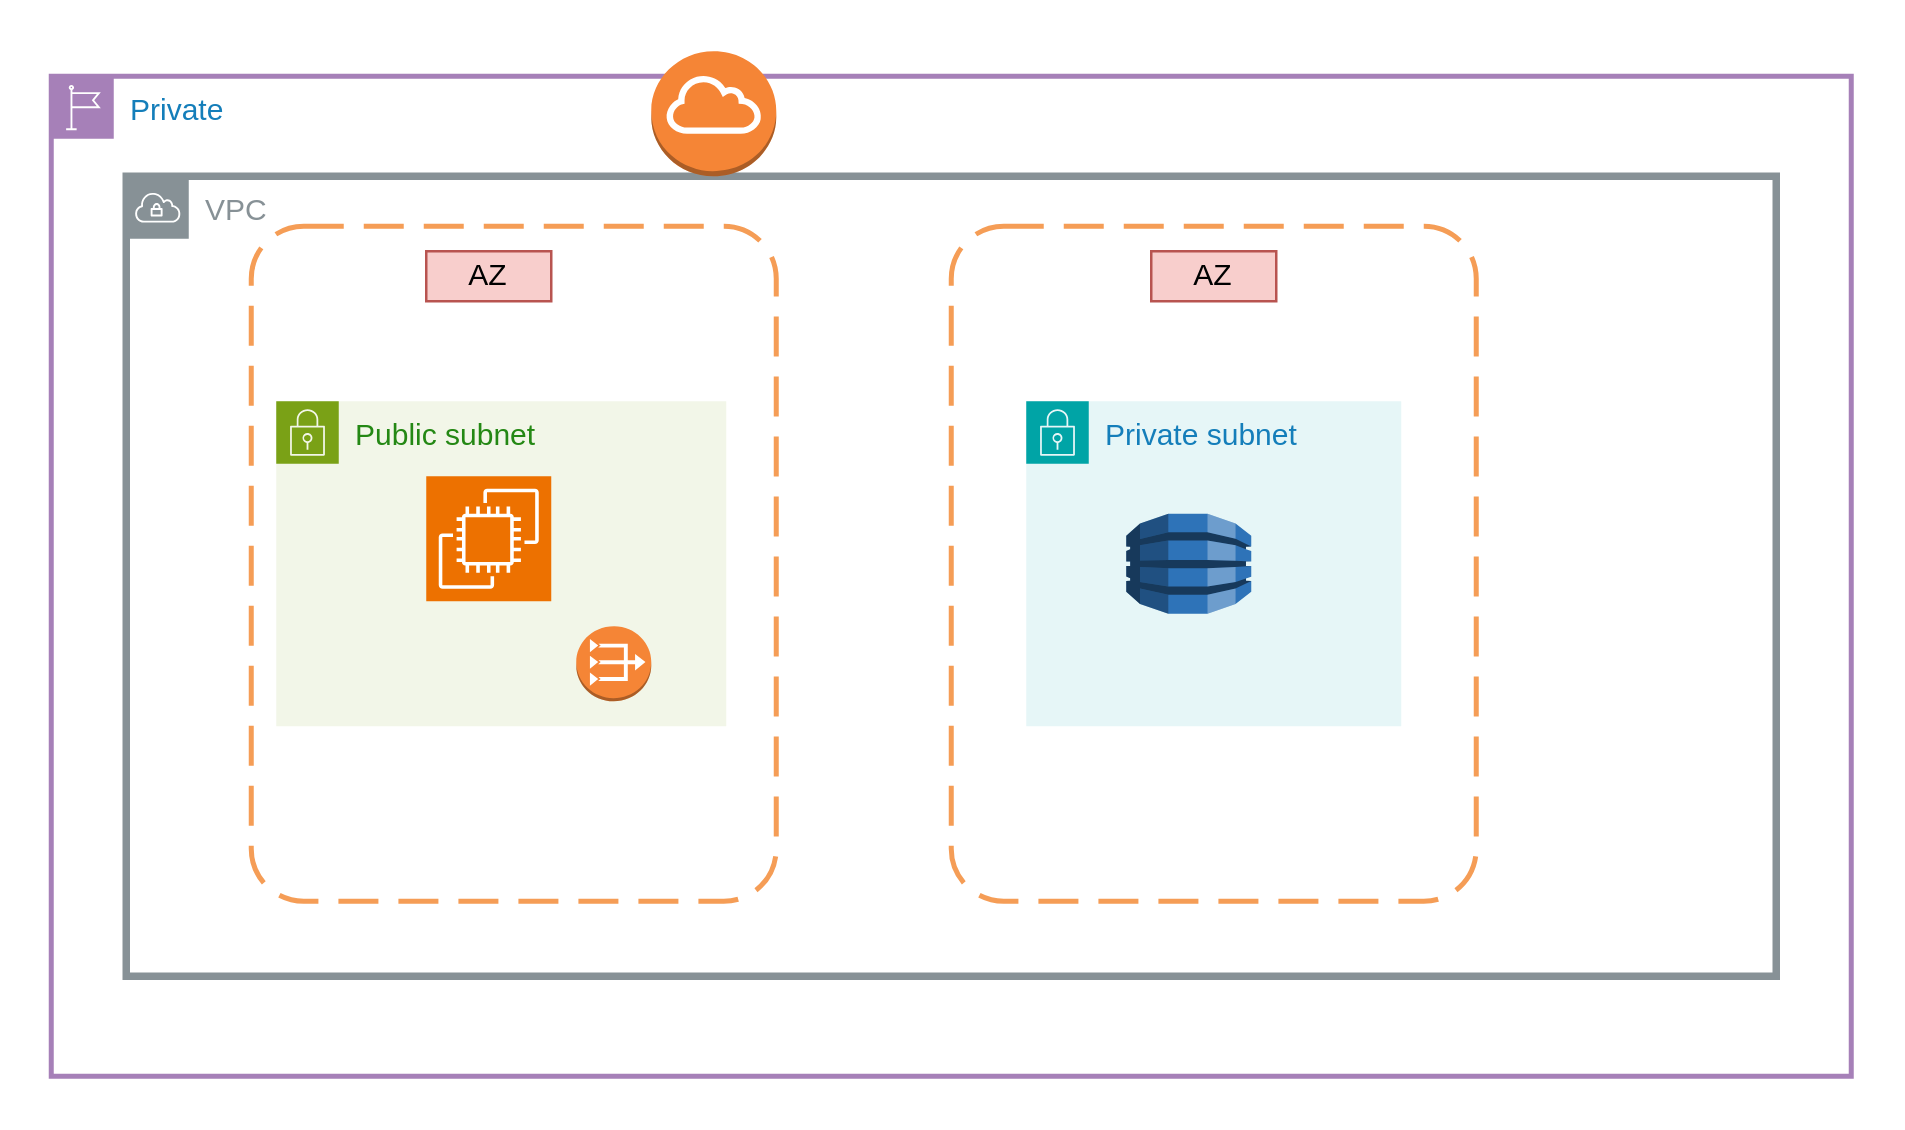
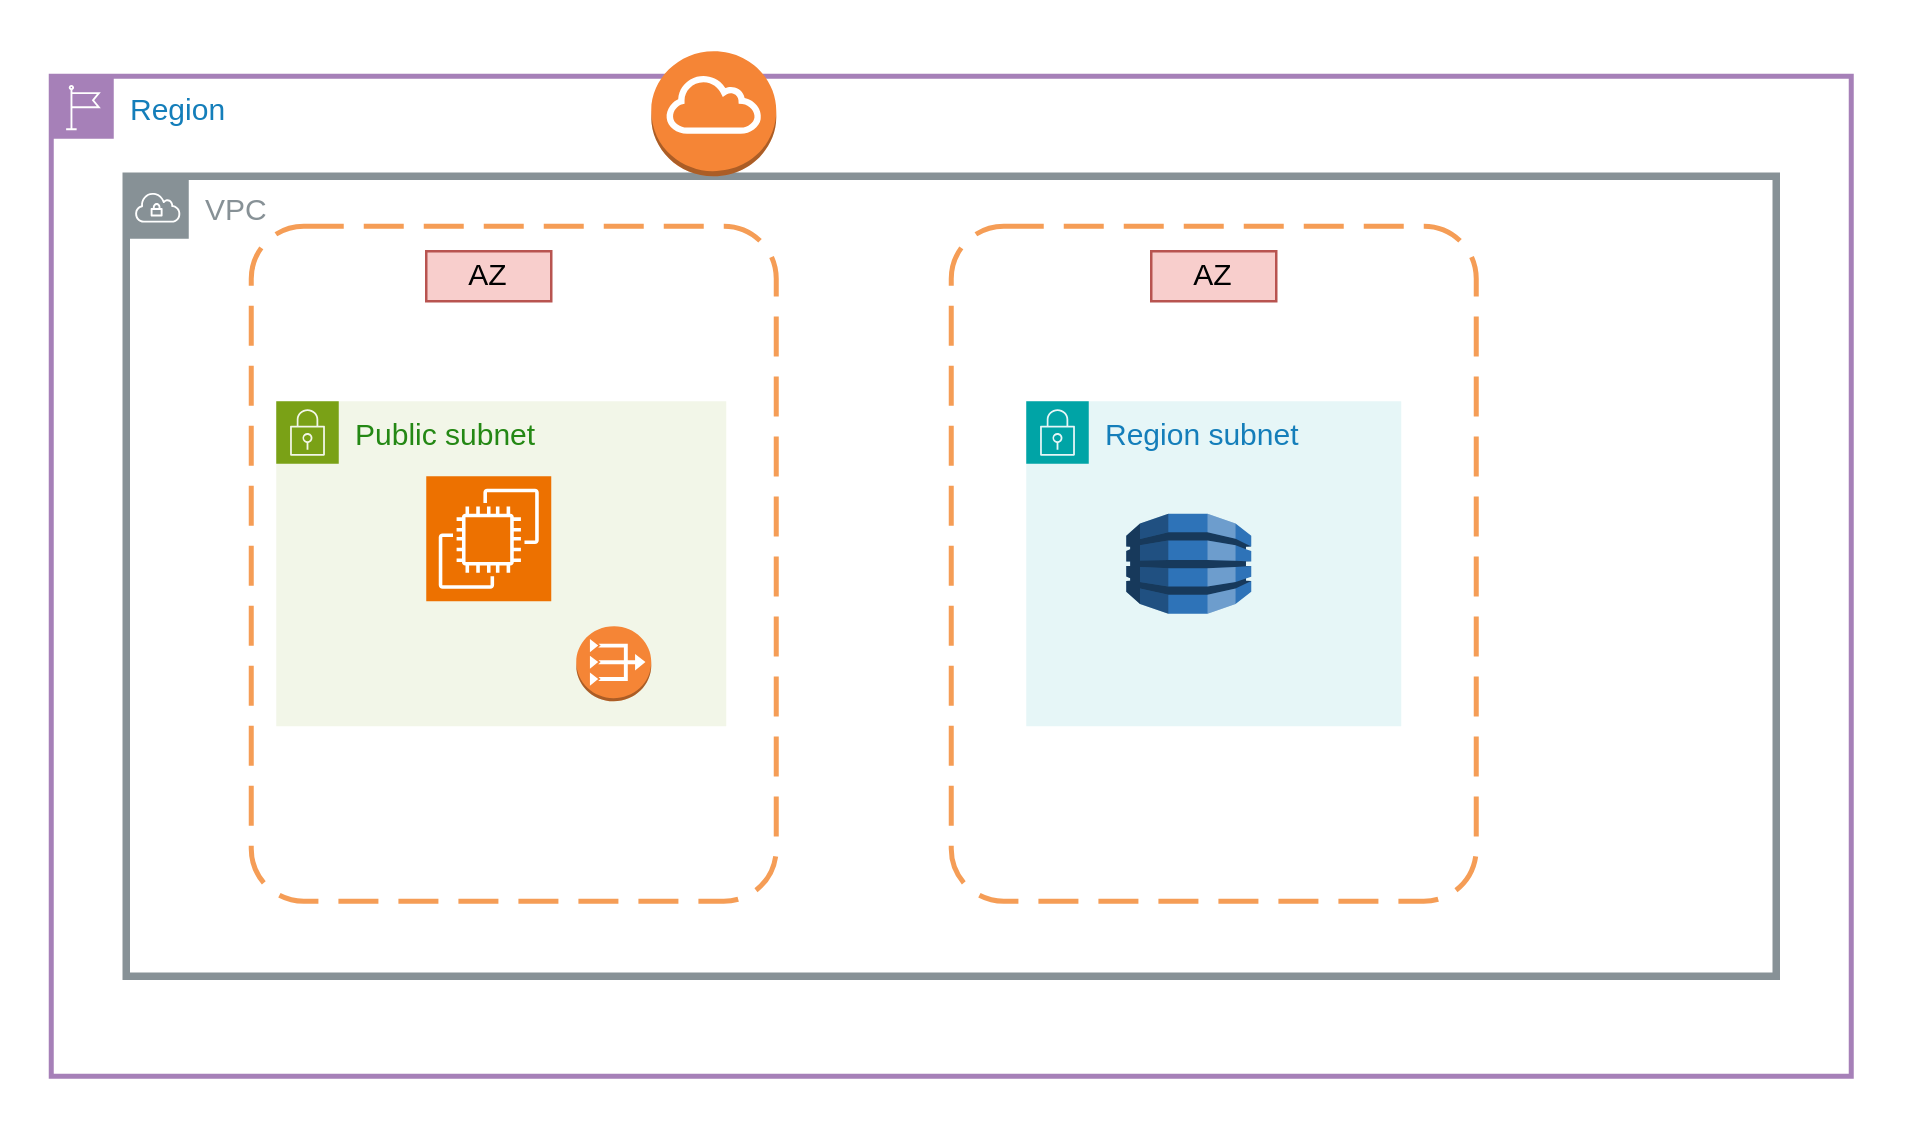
node "Private": label "Private" -> "Region"
node "Private subnet": label "Private subnet" -> "Region subnet"
